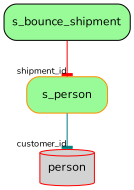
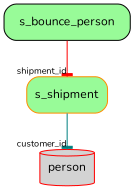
node "s_bounce_shipment": label "s_bounce_shipment" -> "s_bounce_person"
node "s_person": label "s_person" -> "s_shipment"
